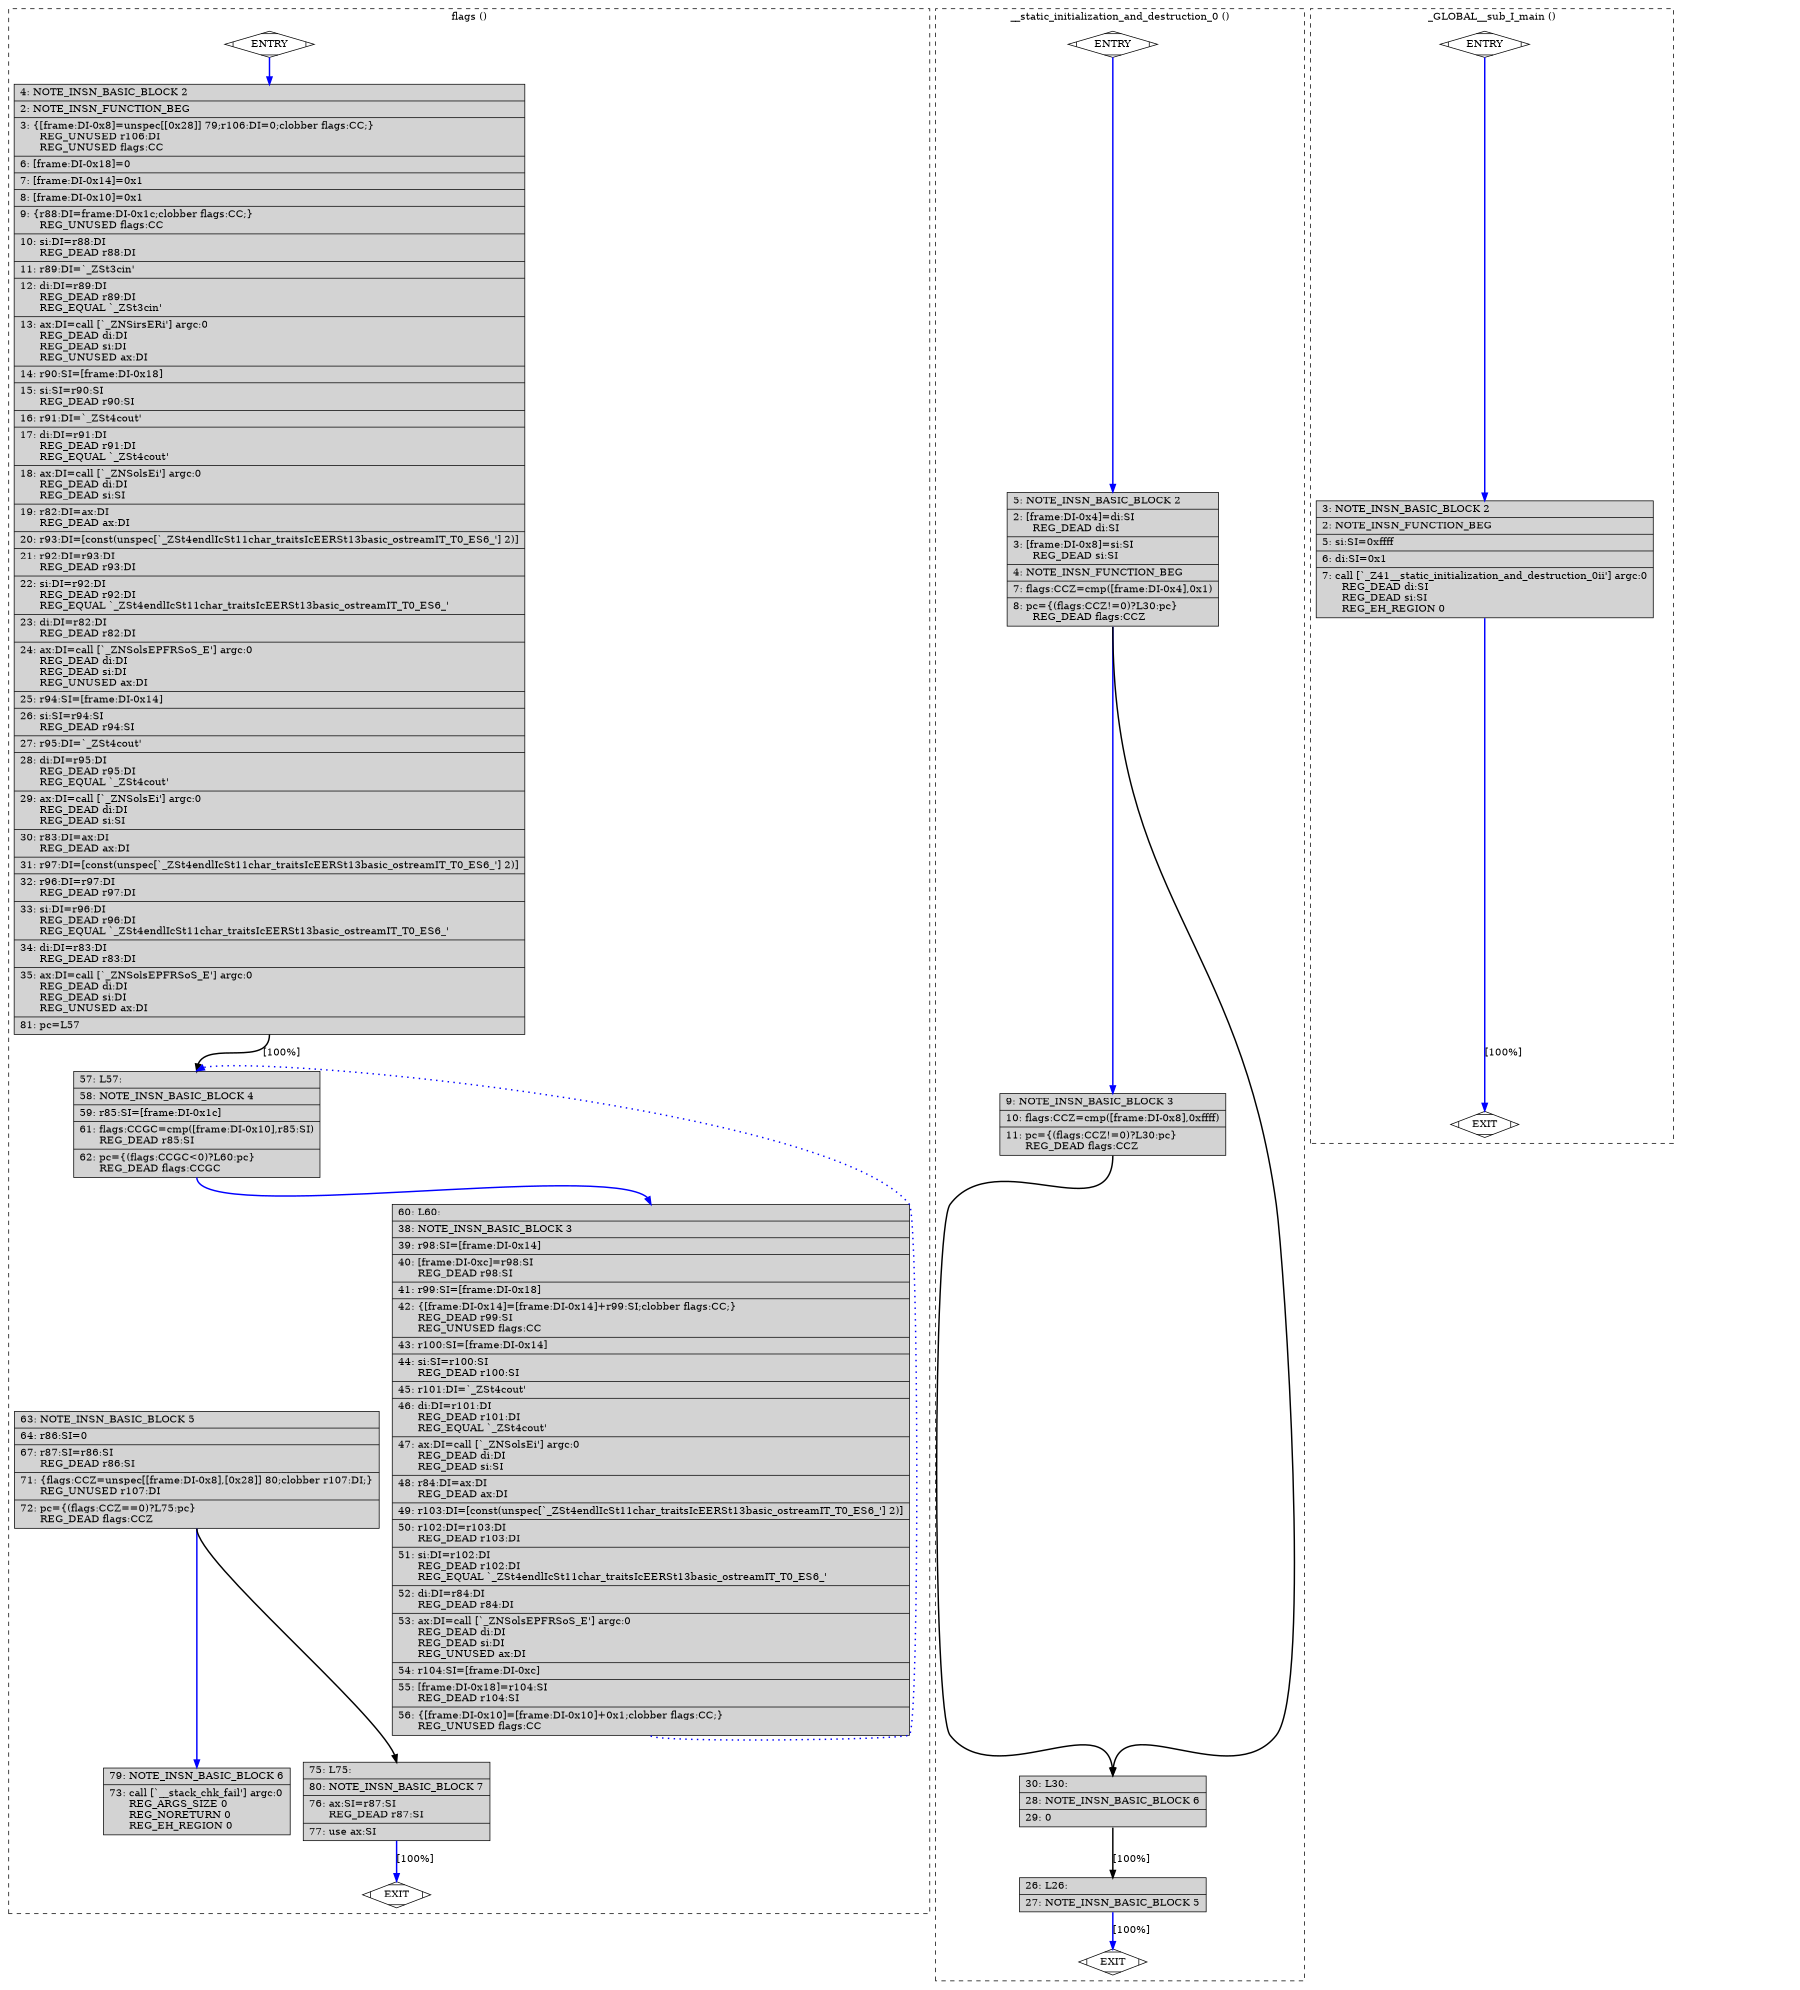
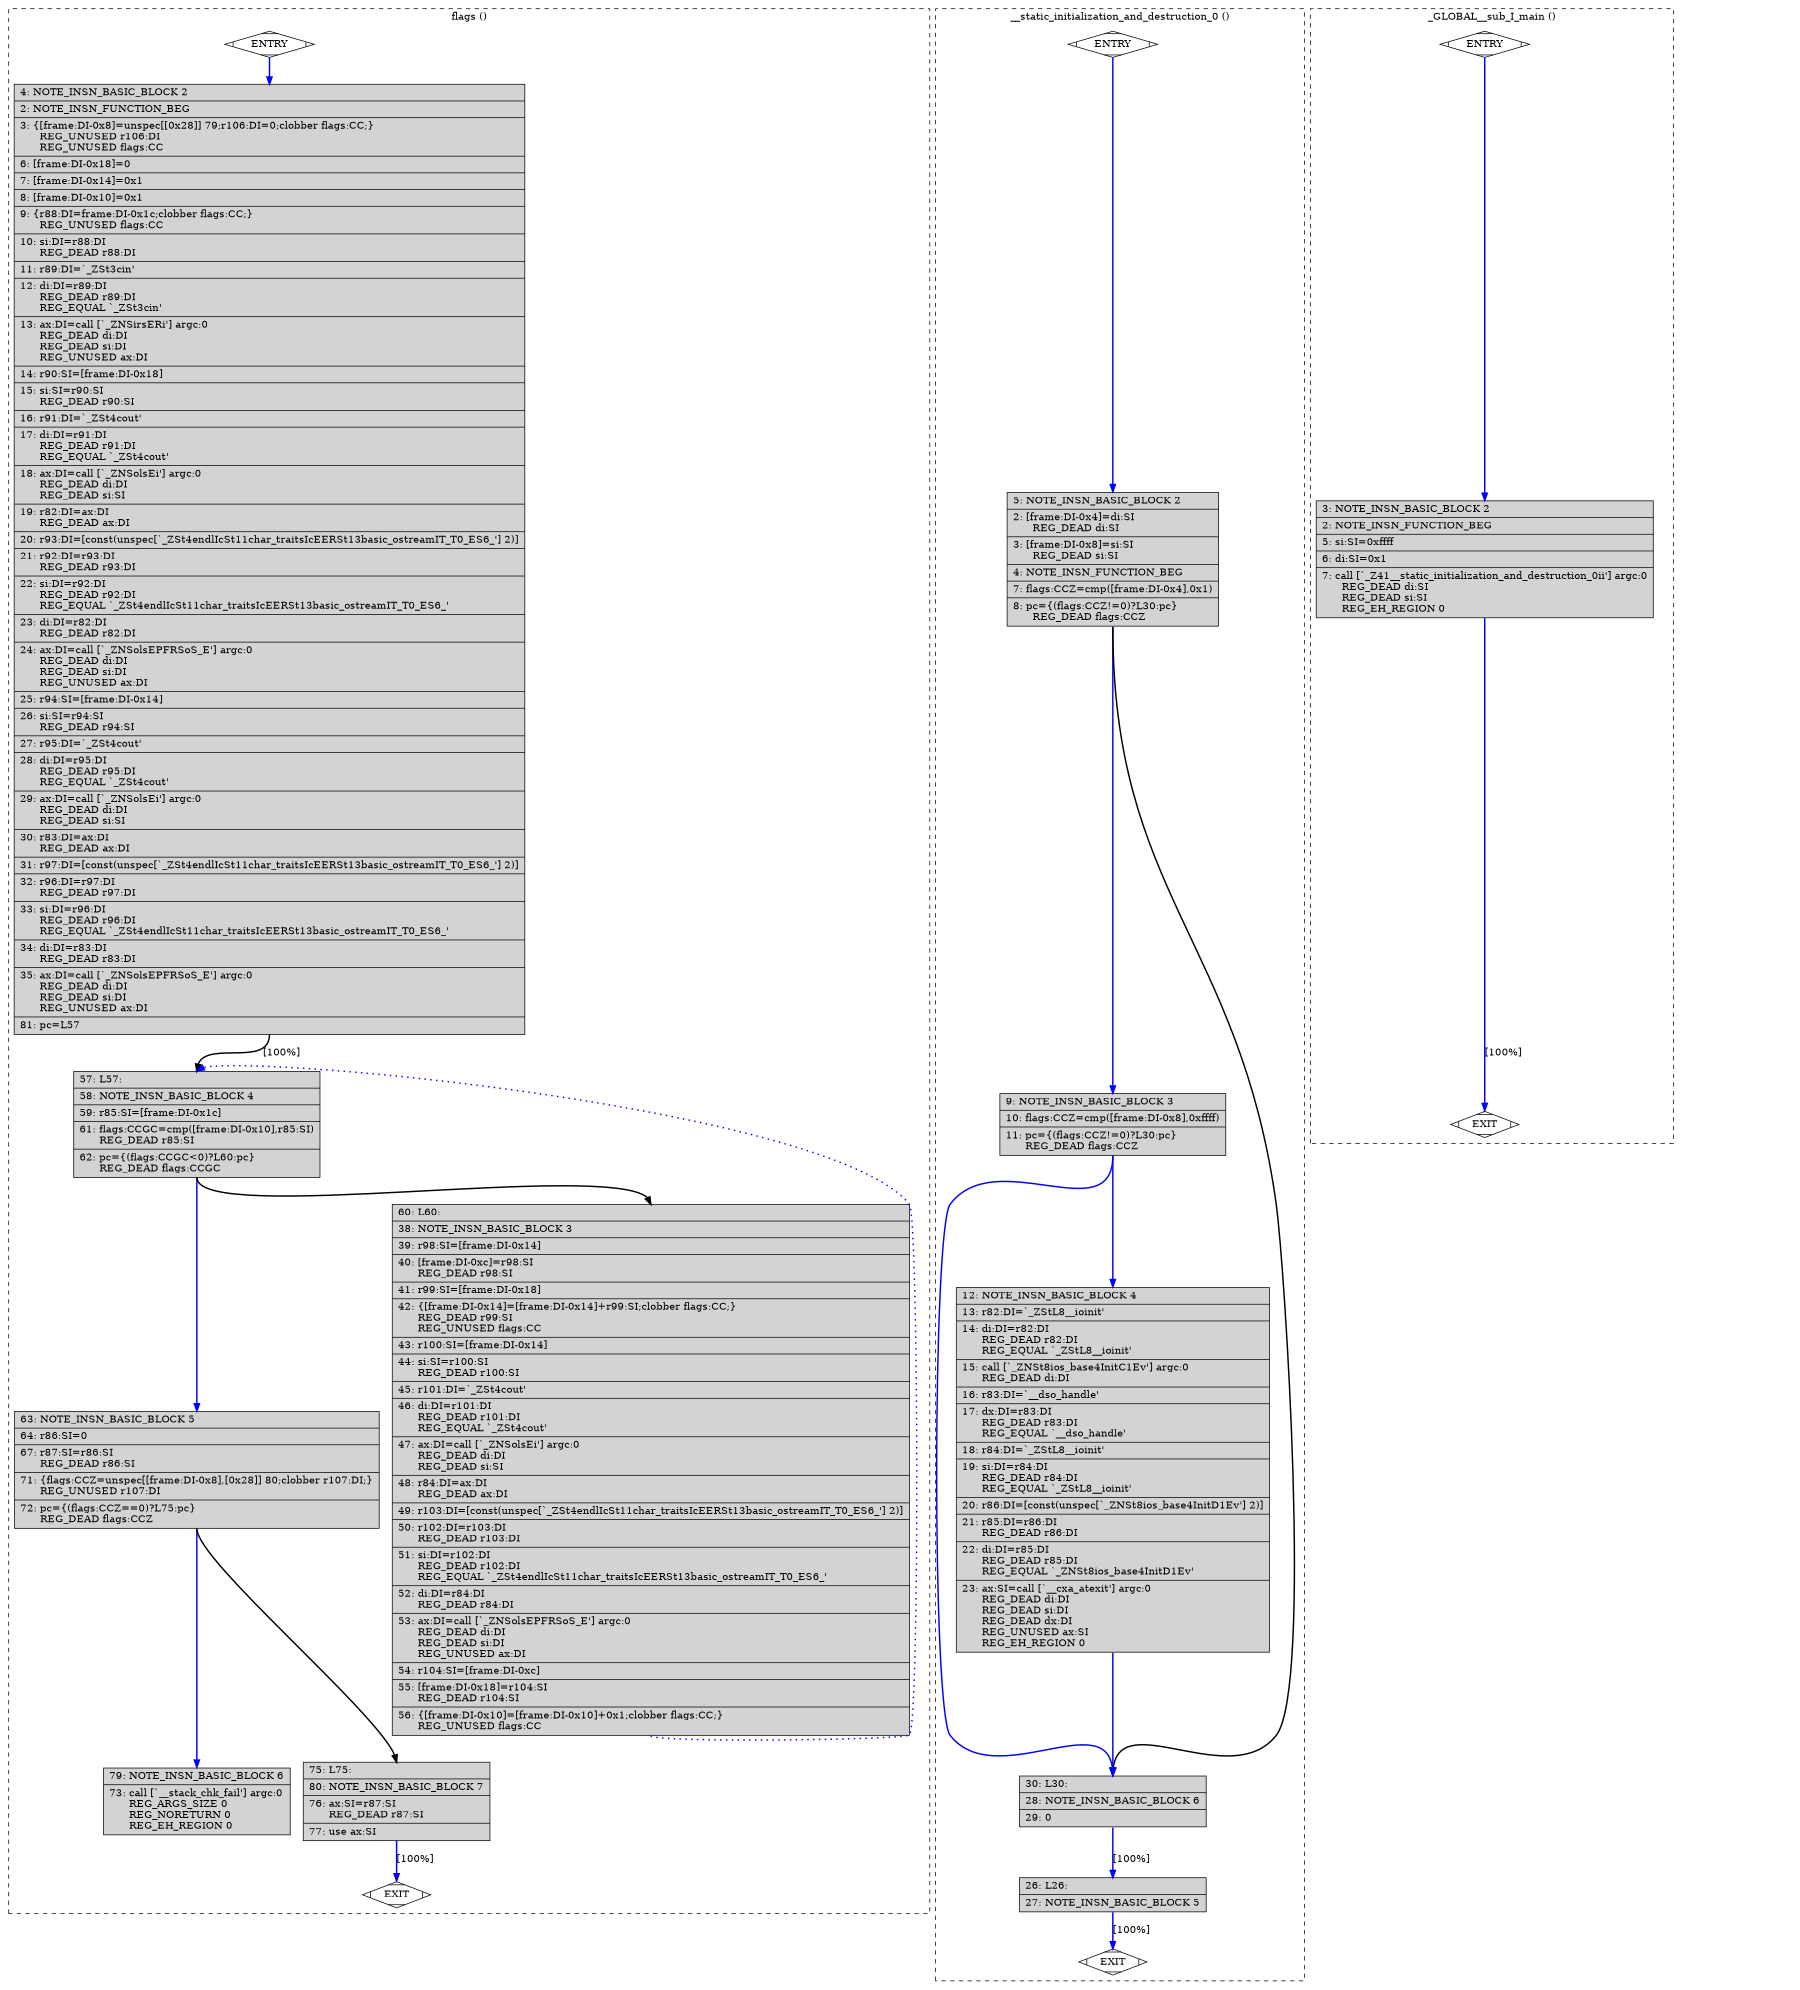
edge "57: L57:" -> "60: L60:": color blue -> black
edge "9: NOTE_INSN_BASIC_BLOCK 3" -> "30: L30:": color black -> blue
edge "57: L57:" -> "63: NOTE_INSN_BASIC_BLOCK 5": added
node "12: NOTE_INSN_BASIC_BLOCK 4": added
edge "30: L30:" -> "26: L26:": color black -> blue
